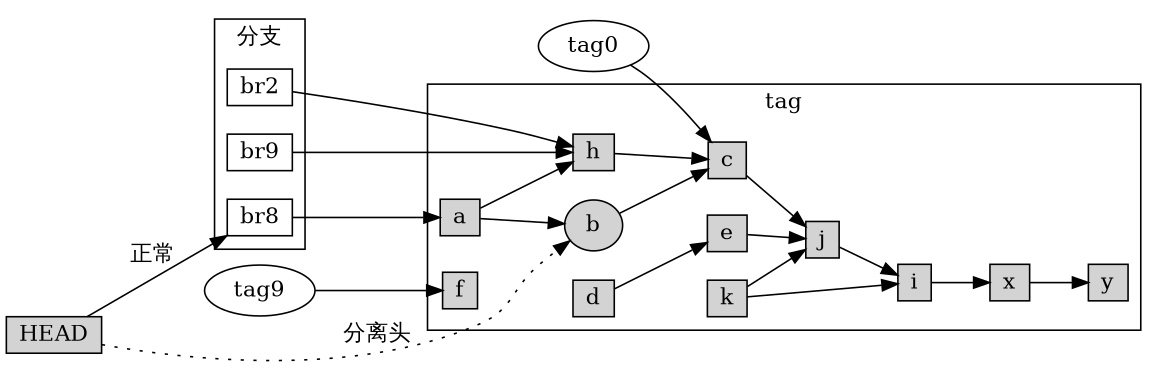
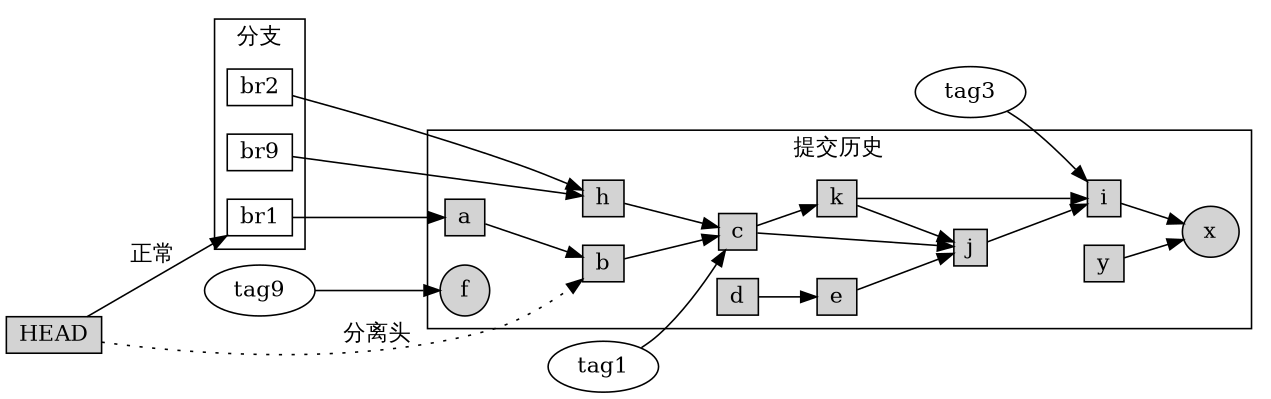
node "tag0": label "tag0" -> "tag1"
node "tag3": added
cluster "tag": label "tag" -> "提交历史"
edge "a" -> "h": removed
node "br8": label "br8" -> "br1"
edge "c" -> "k": added
node "b": shape ellipse -> box
node "x": shape box -> ellipse
edge "x" -> "y": reversed
node "f": shape box -> ellipse
